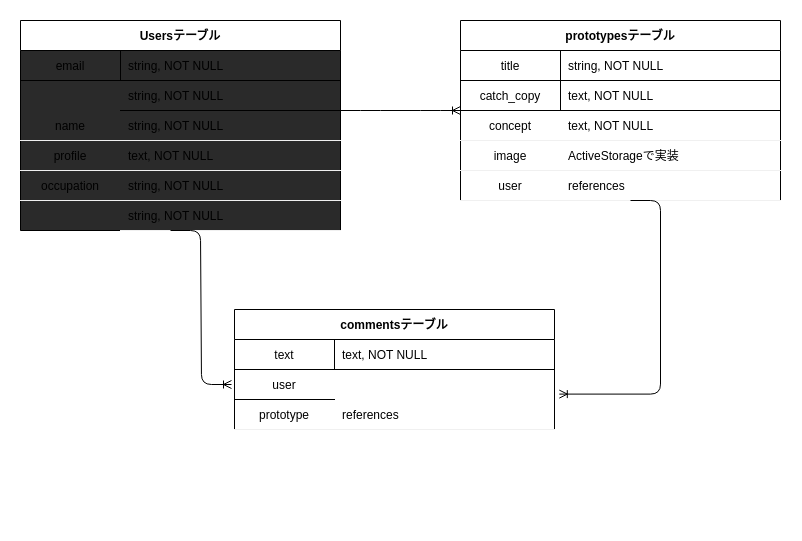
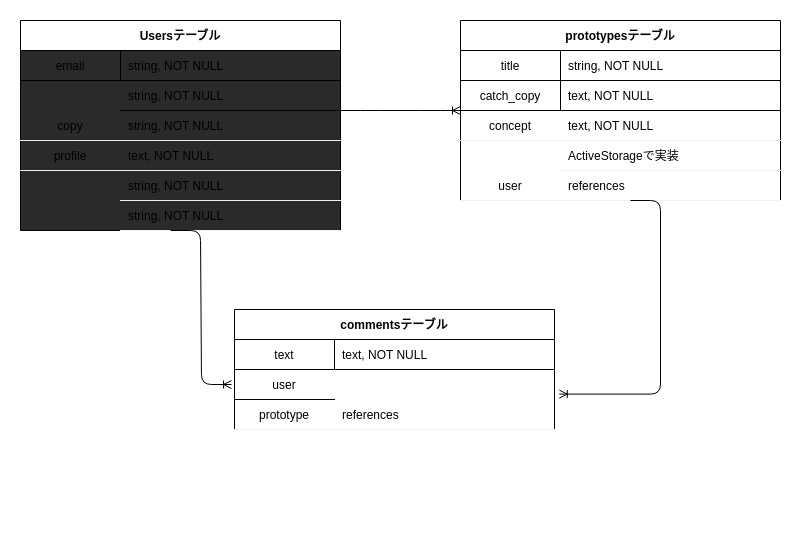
node "name": label "name" -> "copy"
node "image": removed
node "occupation": removed
